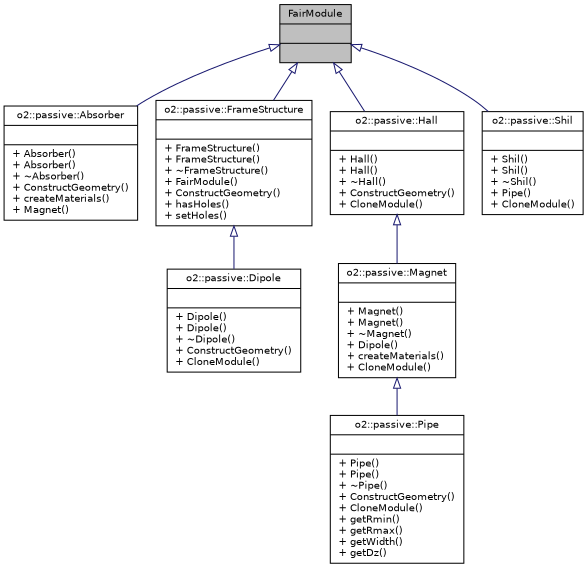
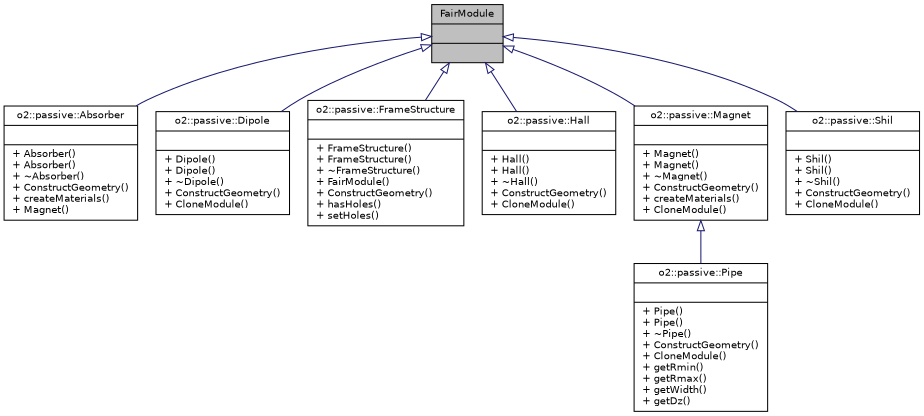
node "o2::passive::Shil": text "+ Pipe()" -> "+ ConstructGeometry()"
edge "o2::passive::Magnet" -> "o2::passive::Hall": now "o2::passive::Magnet" -> "FairModule"
edge "o2::passive::Dipole" -> "o2::passive::FrameStructure": now "o2::passive::Dipole" -> "FairModule"
node "o2::passive::Magnet": text "+ Dipole()" -> "+ ConstructGeometry()"
